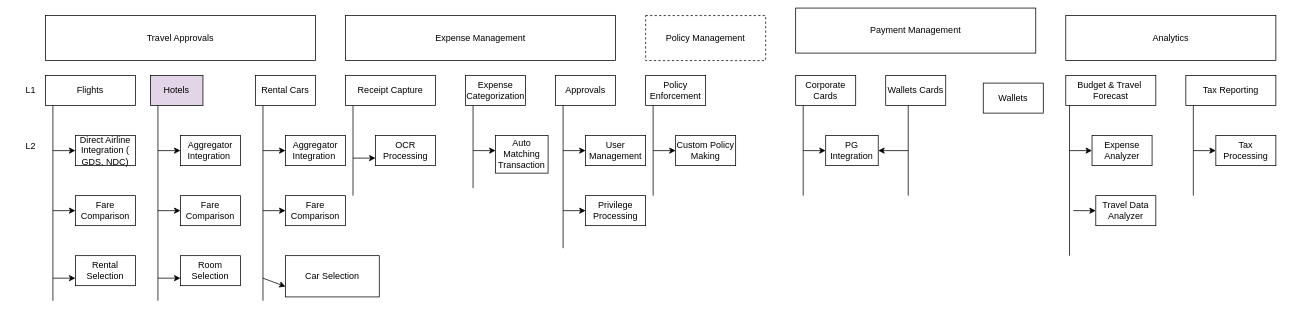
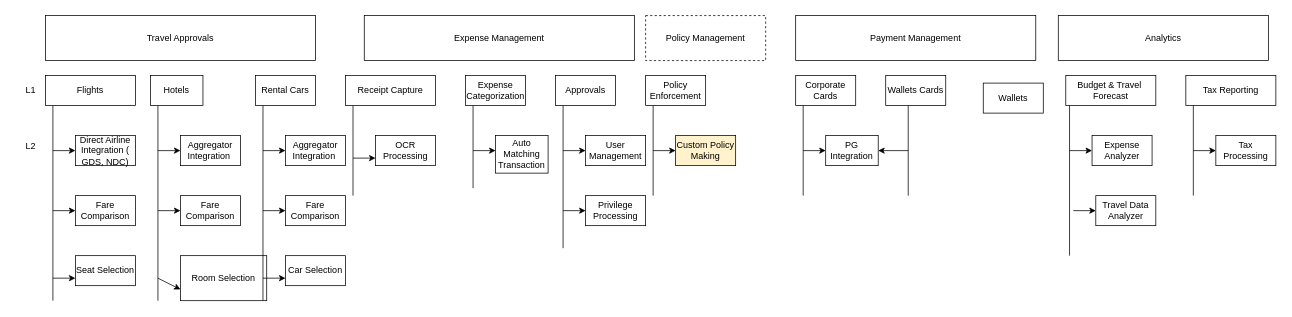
node "Payment Management": moved (915, 30) -> (915, 38)
node "Expense Management": moved (480, 38) -> (499, 38)
node "Analytics": moved (1170, 38) -> (1163, 38)
node "Hotels": fillcolor #e1d5e7 -> #ffffff
node "Custom Policy Making": fillcolor #ffffff -> #fff2cc
node "Rental Selection": label "Rental Selection" -> "Seat Selection"
node "Room Selection": size 60x30 -> 86x45
node "Car Selection": size 94x41 -> 60x30
